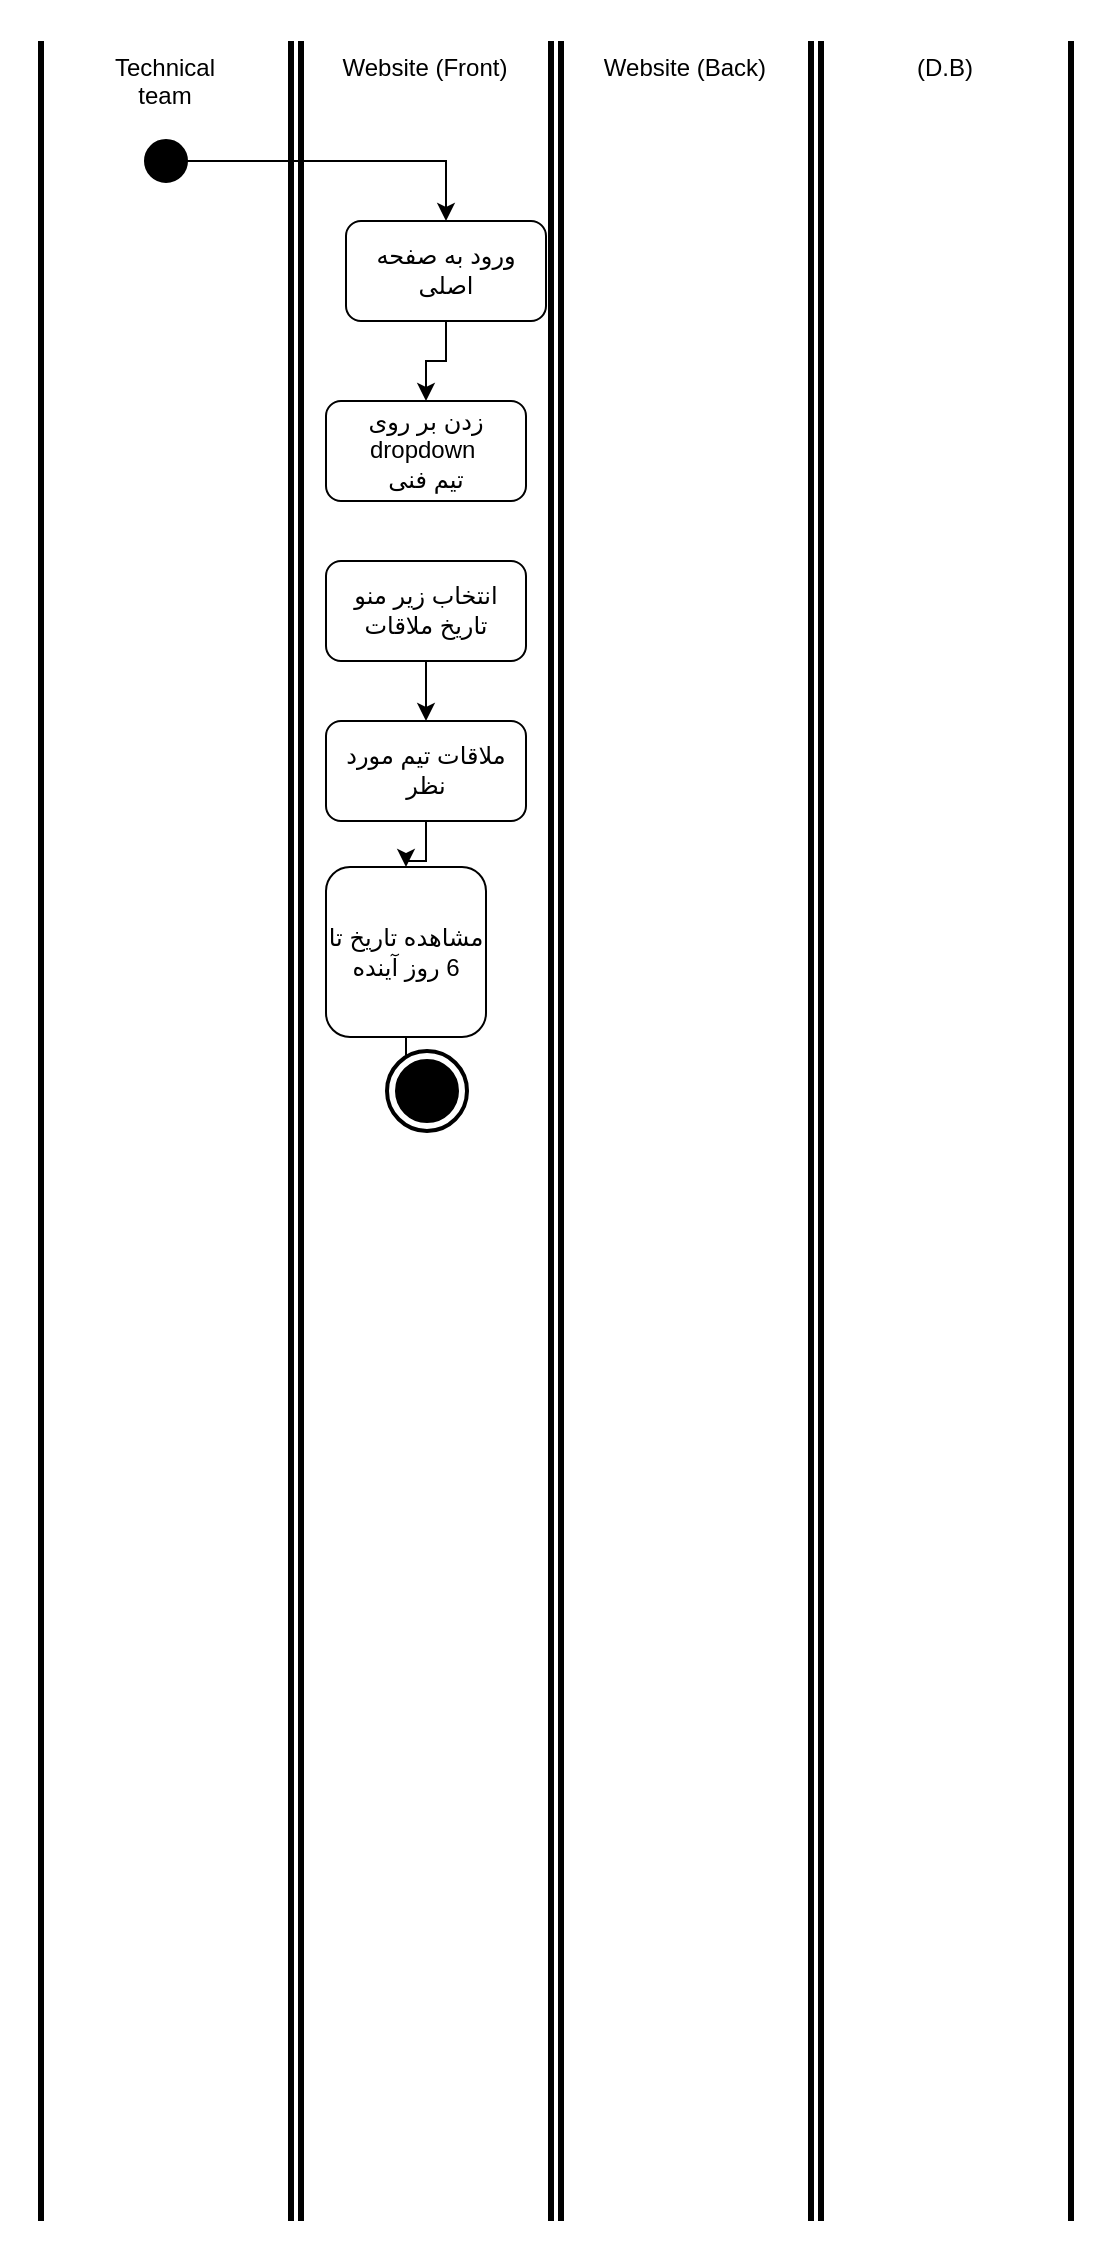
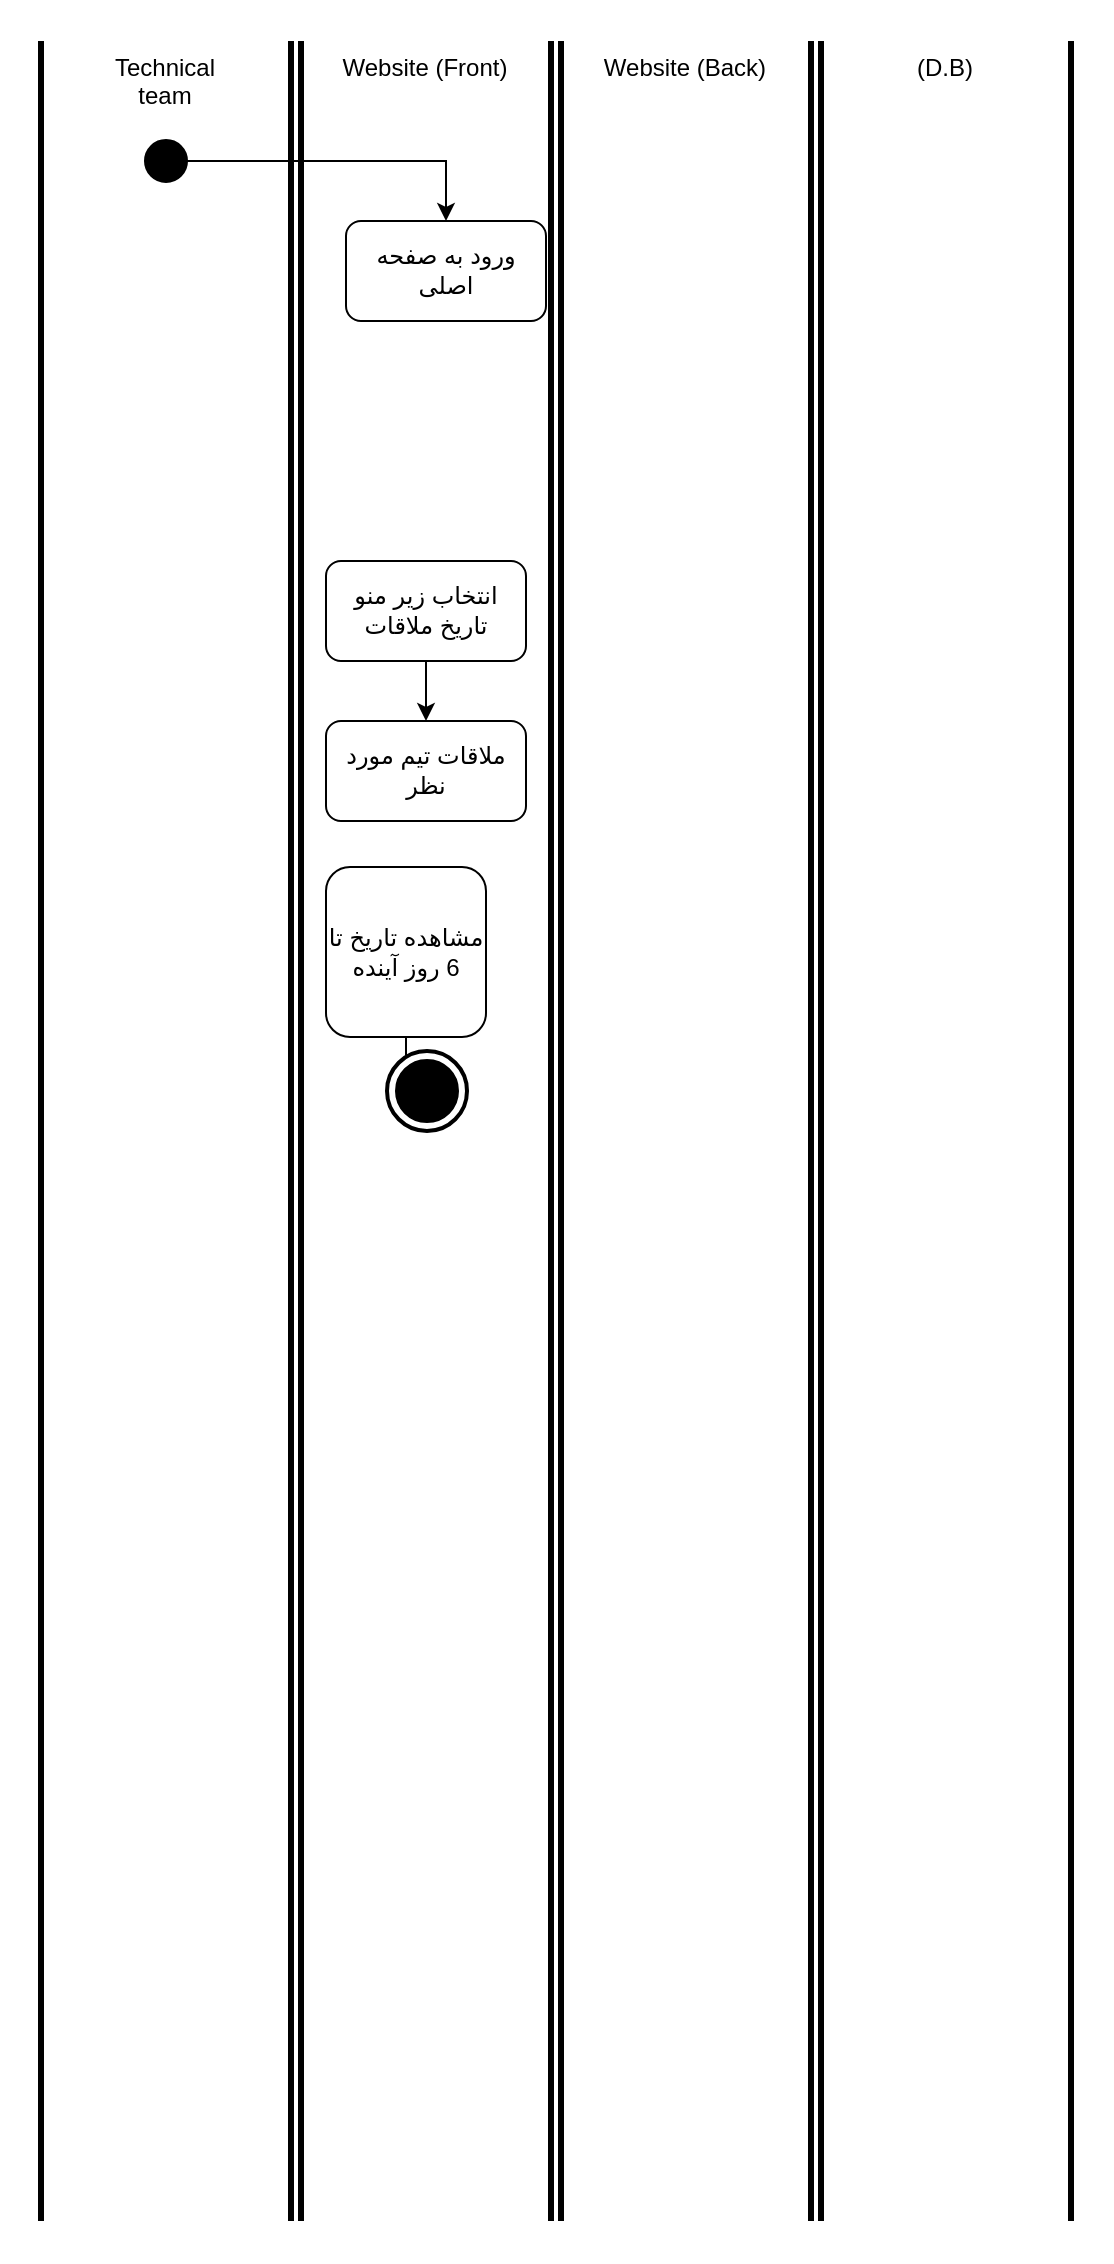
edge "ورود به صفحه اصلی" -> "زدن بر روی dropdown تیم فنی": removed
node "زدن بر روی dropdown تیم فنی": removed
edge "ملاقات تیم مورد نظر" -> "مشاهده تاریخ تا 6 روز آینده": removed
